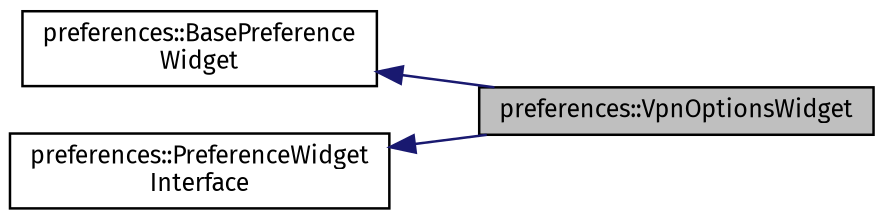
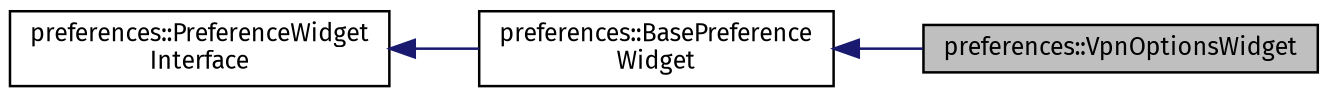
edge "preferences::VpnOptionsWidget" -> "preferences::PreferenceWidget Interface": now "preferences::BasePreference Widget" -> "preferences::PreferenceWidget Interface"
